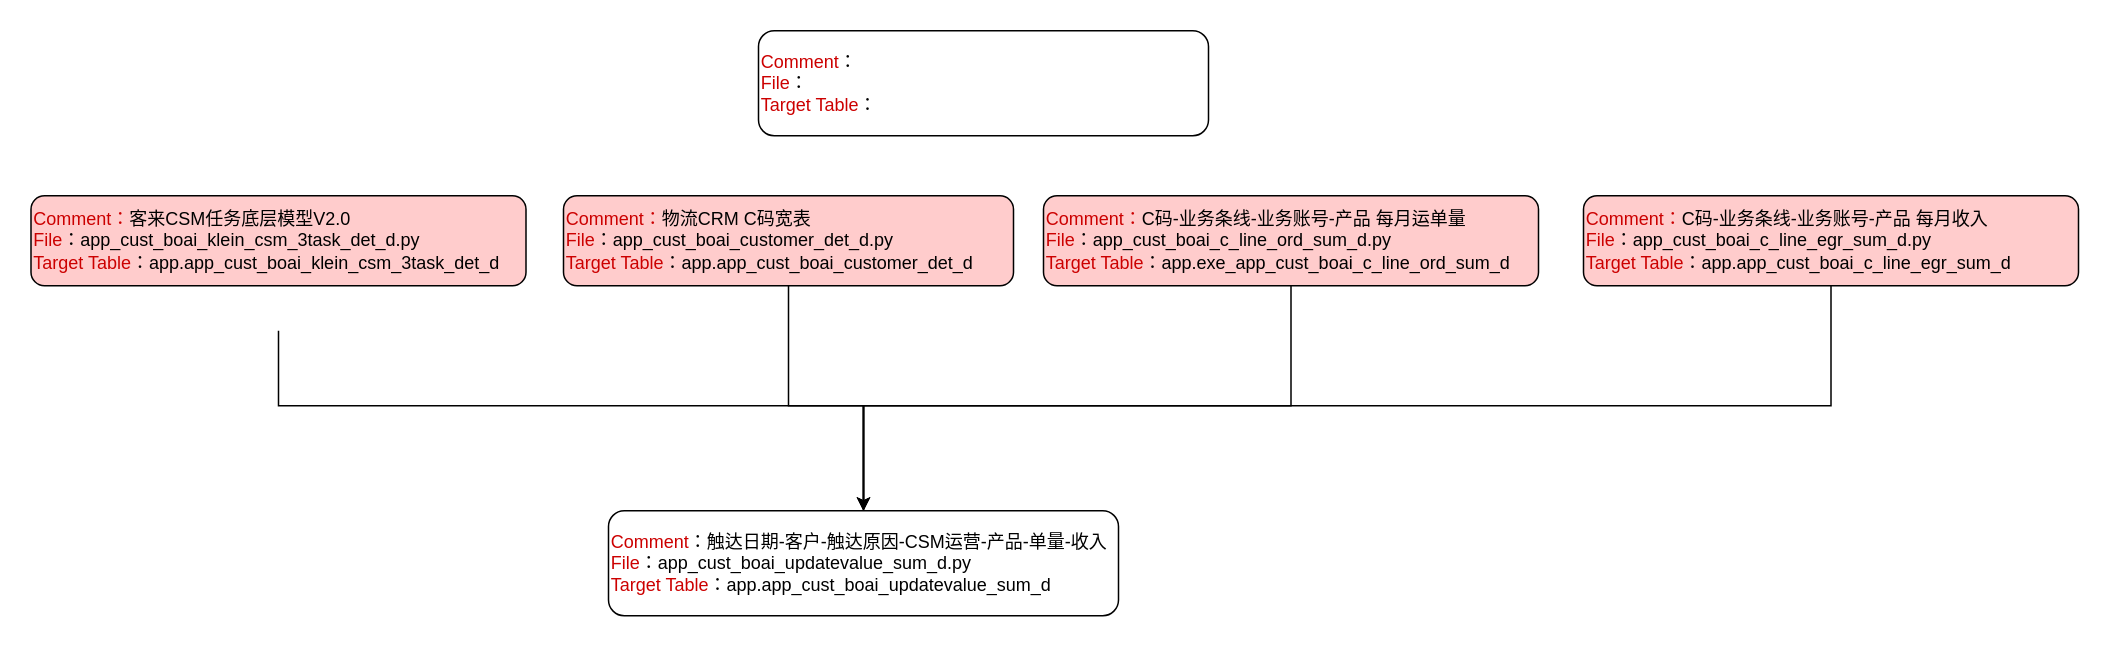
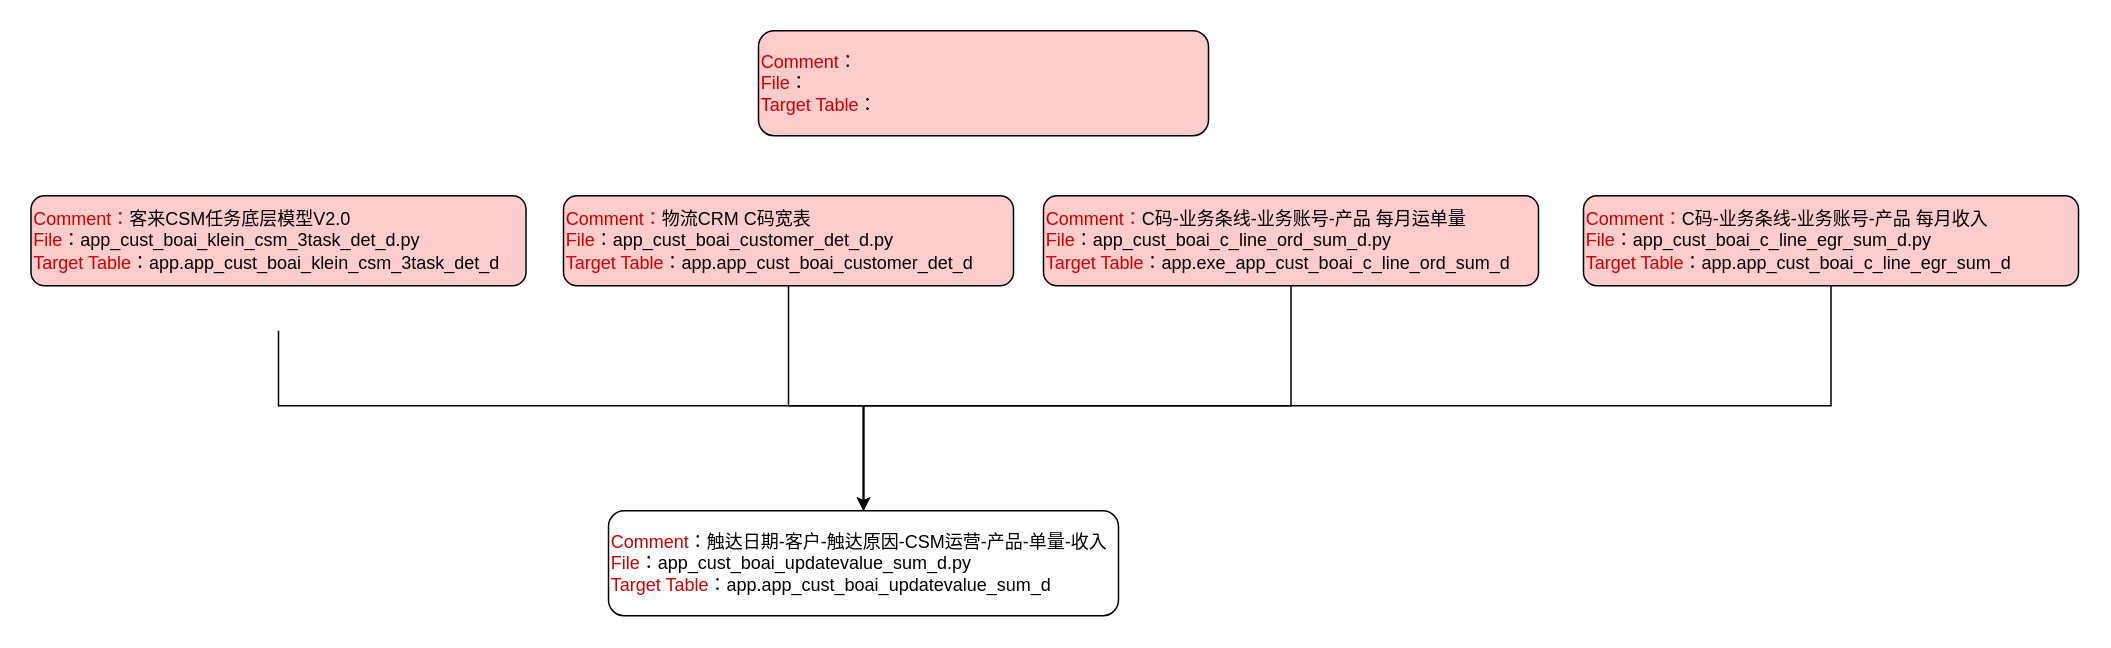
node "Comment： File： Target Table：": fillcolor #ffffff -> #ffcccc
